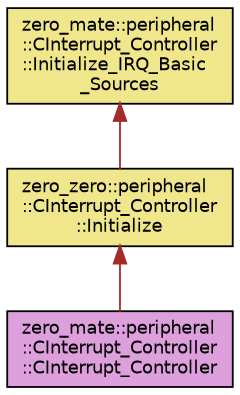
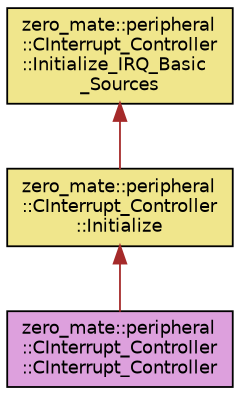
node "zero_zero::peripheral ::CInterrupt_Controller ::Initialize": label "zero_zero::peripheral ::CInterrupt_Controller ::Initialize" -> "zero_mate::peripheral ::CInterrupt_Controller ::Initialize"
